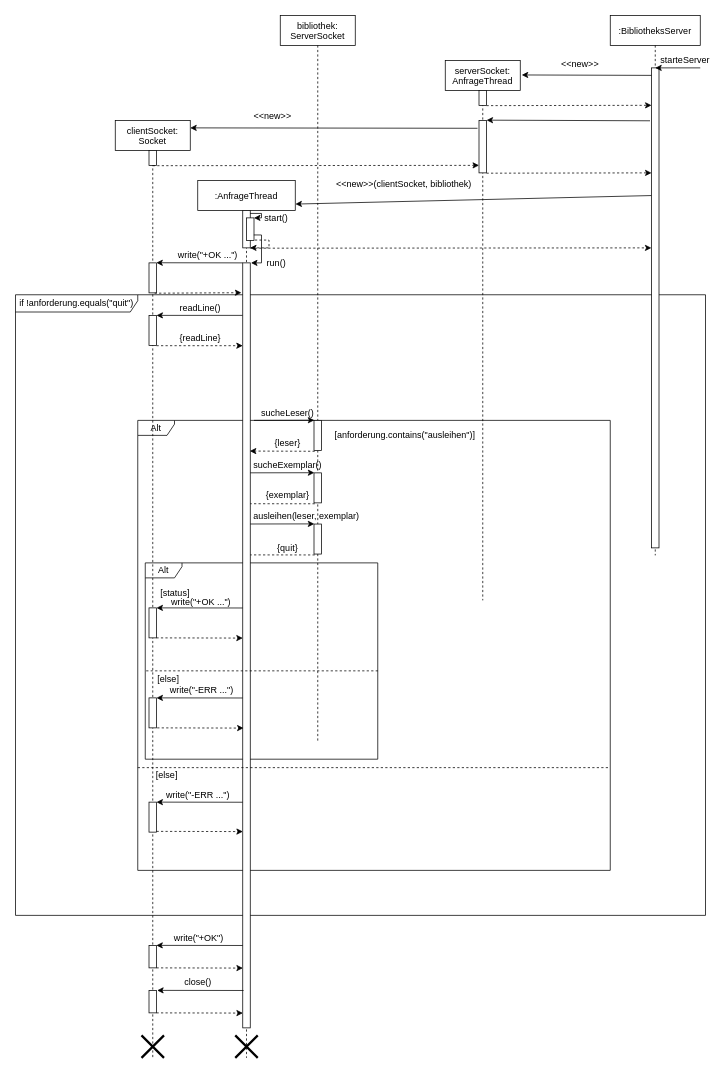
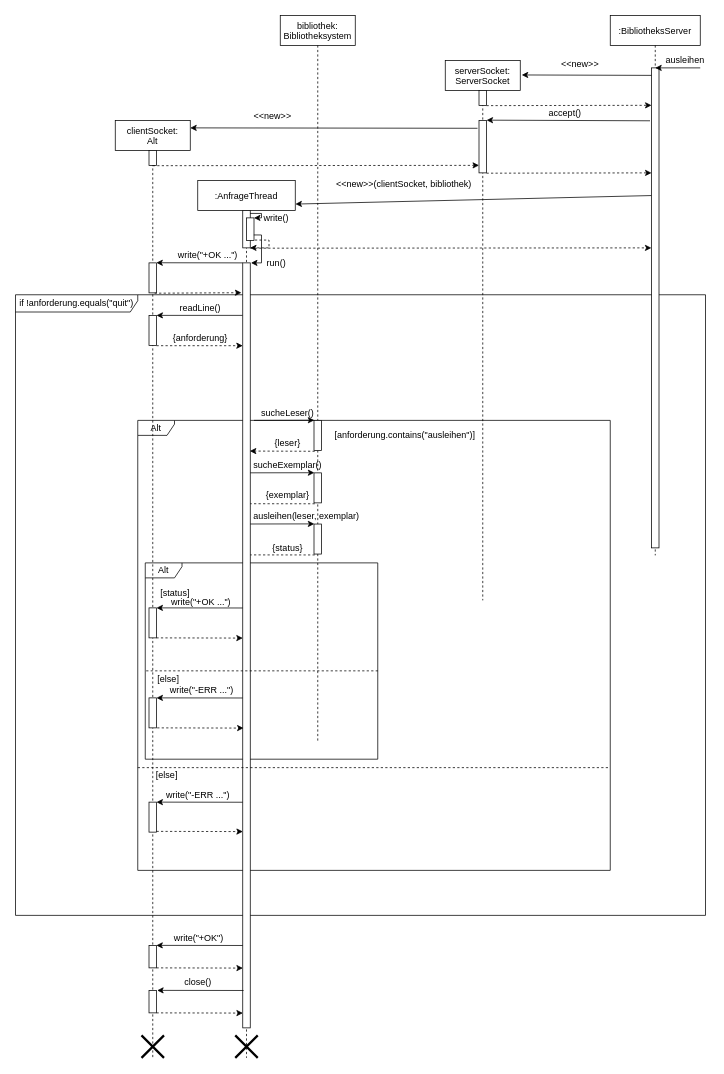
node "bibliothek: ServerSocket": label "bibliothek: ServerSocket" -> "bibliothek: Bibliotheksystem"
node "starteServer": label "starteServer" -> "ausleihen"
node "serverSocket: AnfrageThread": label "serverSocket: AnfrageThread" -> "serverSocket: ServerSocket"
node "accept()": added
node "clientSocket: Socket": label "clientSocket: Socket" -> "clientSocket: Alt"
node "start()": label "start()" -> "write()"
node "{readLine}": label "{readLine}" -> "{anforderung}"
node "{quit}": label "{quit}" -> "{status}"
